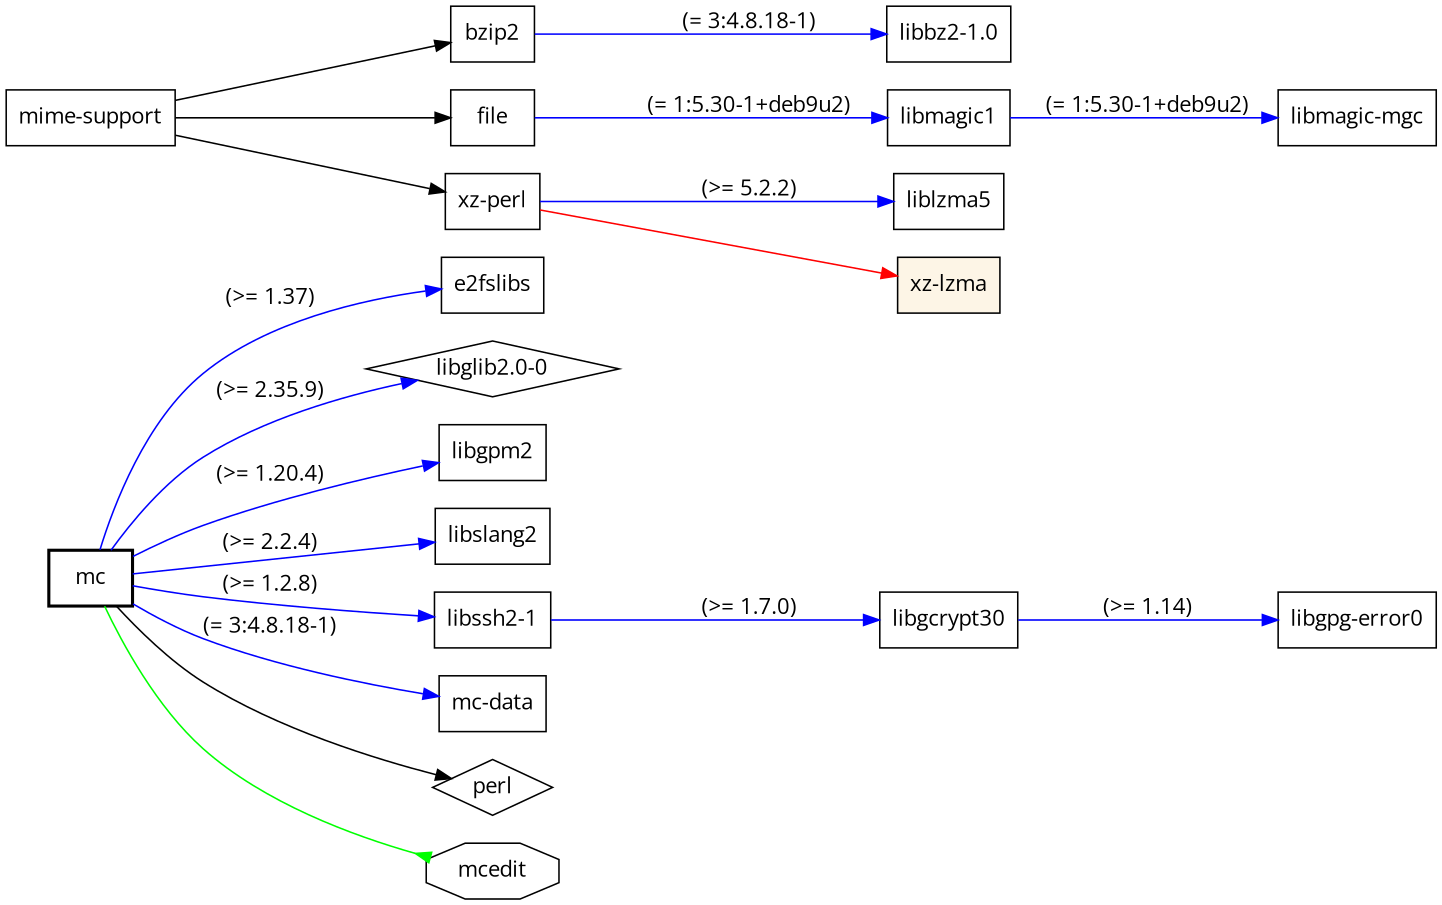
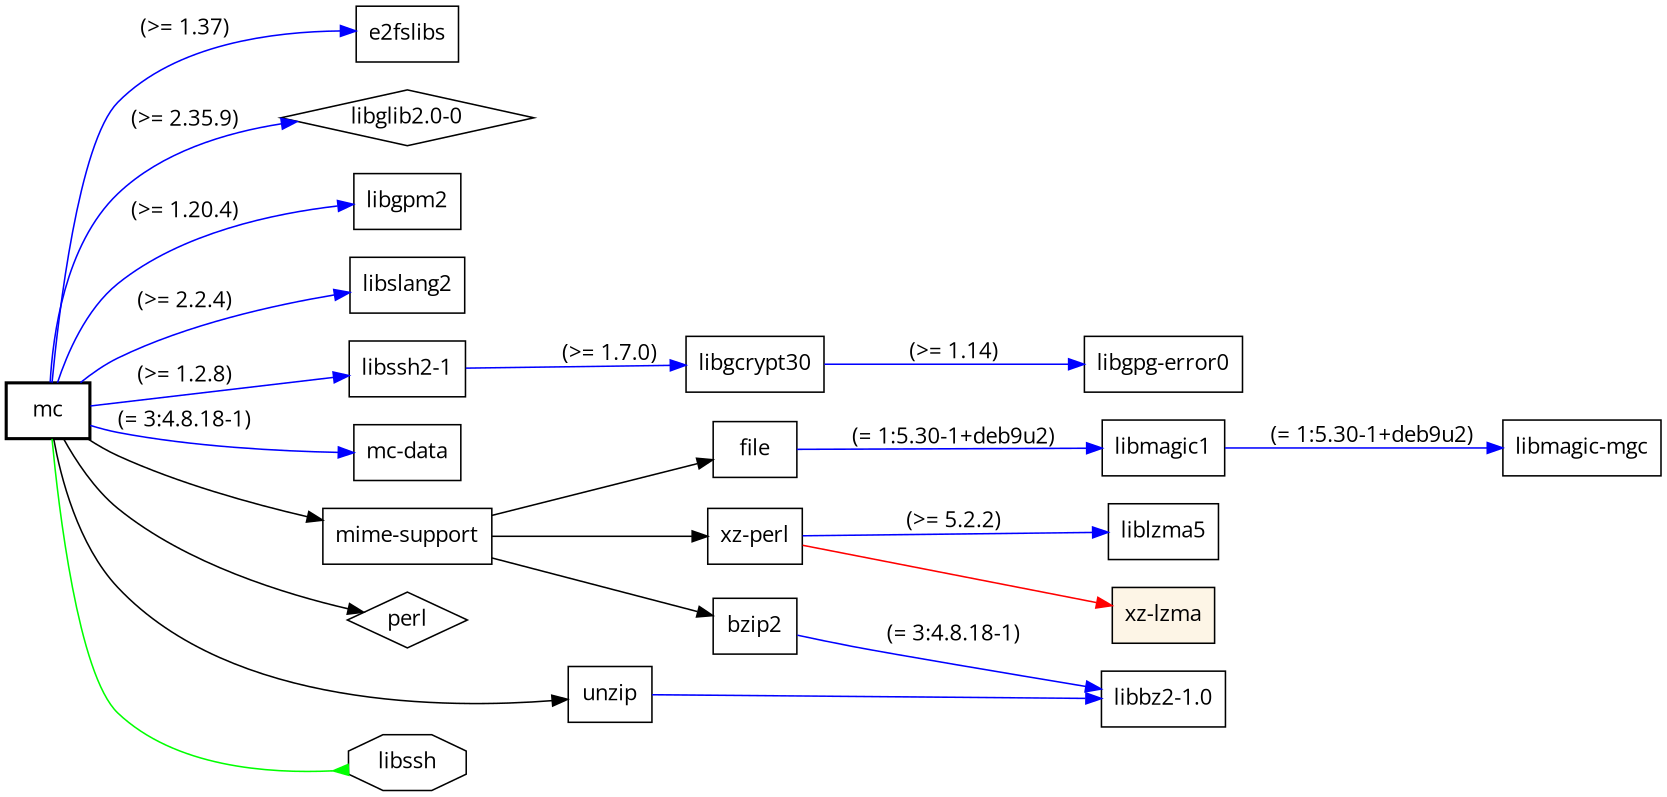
edge "mc" -> "mime-support": added
node "unzip": added
node "mcedit": label "mcedit" -> "libssh"
